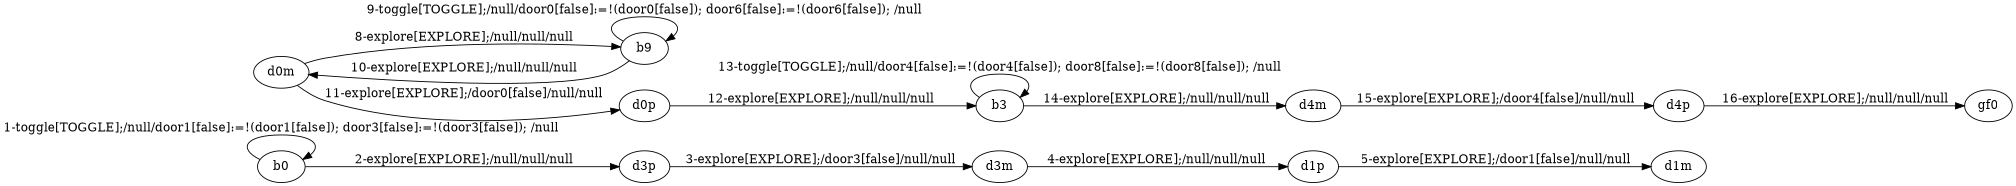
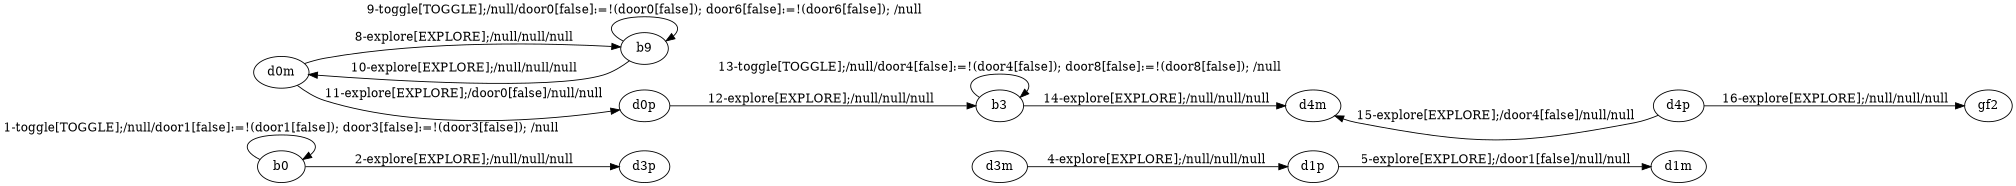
edge "d4m" -> "d4p": reversed
node "gf0": label "gf0" -> "gf2"
edge "d3p" -> "d3m": removed, label "3-explore[EXPLORE];/door3[false]/null/null"
